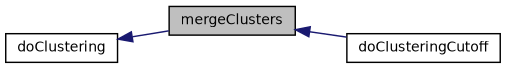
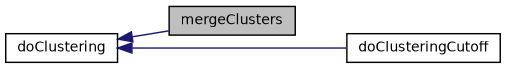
edge "doClusteringCutoff" -> "mergeClusters": now "doClusteringCutoff" -> "doClustering"
